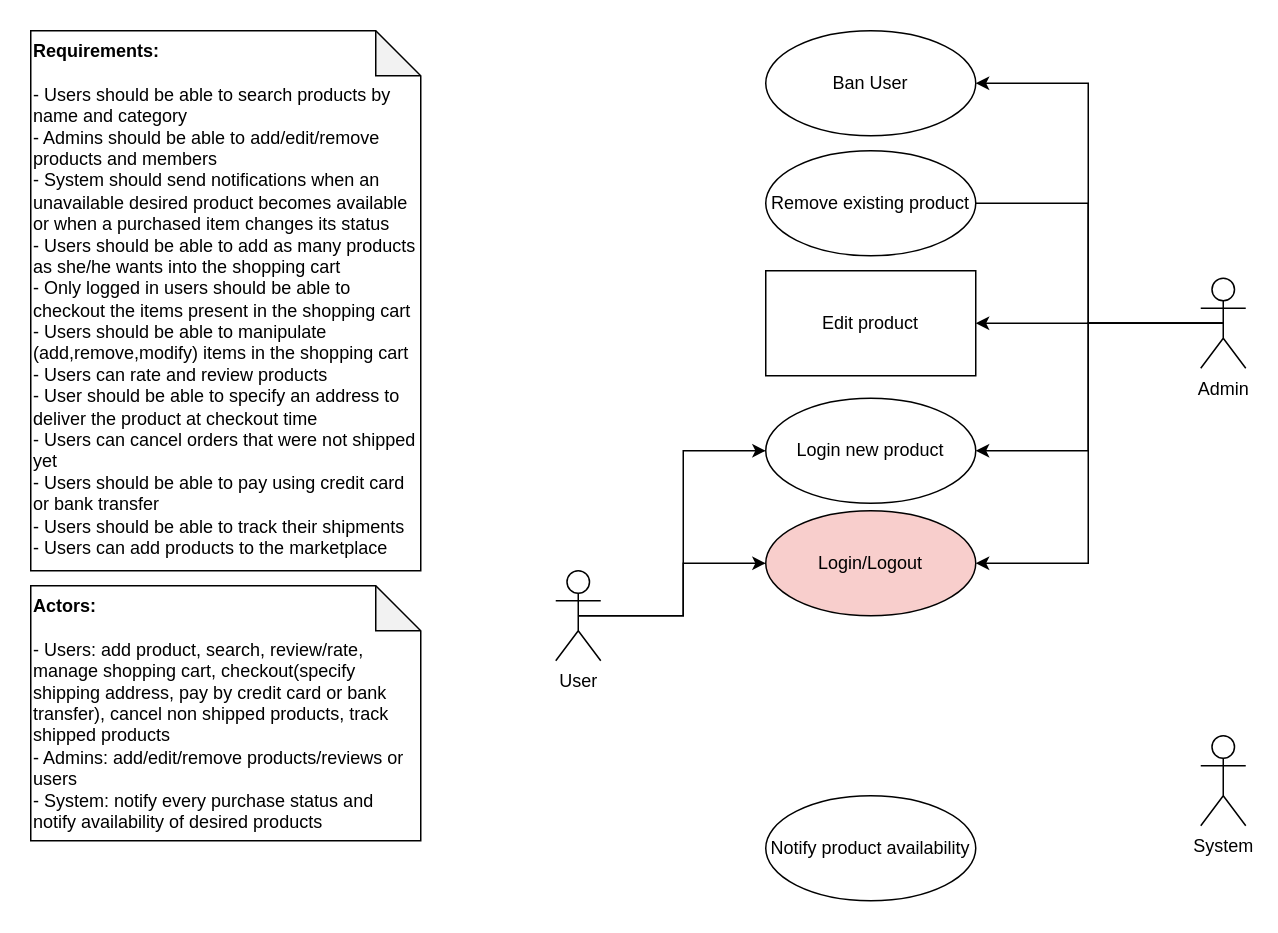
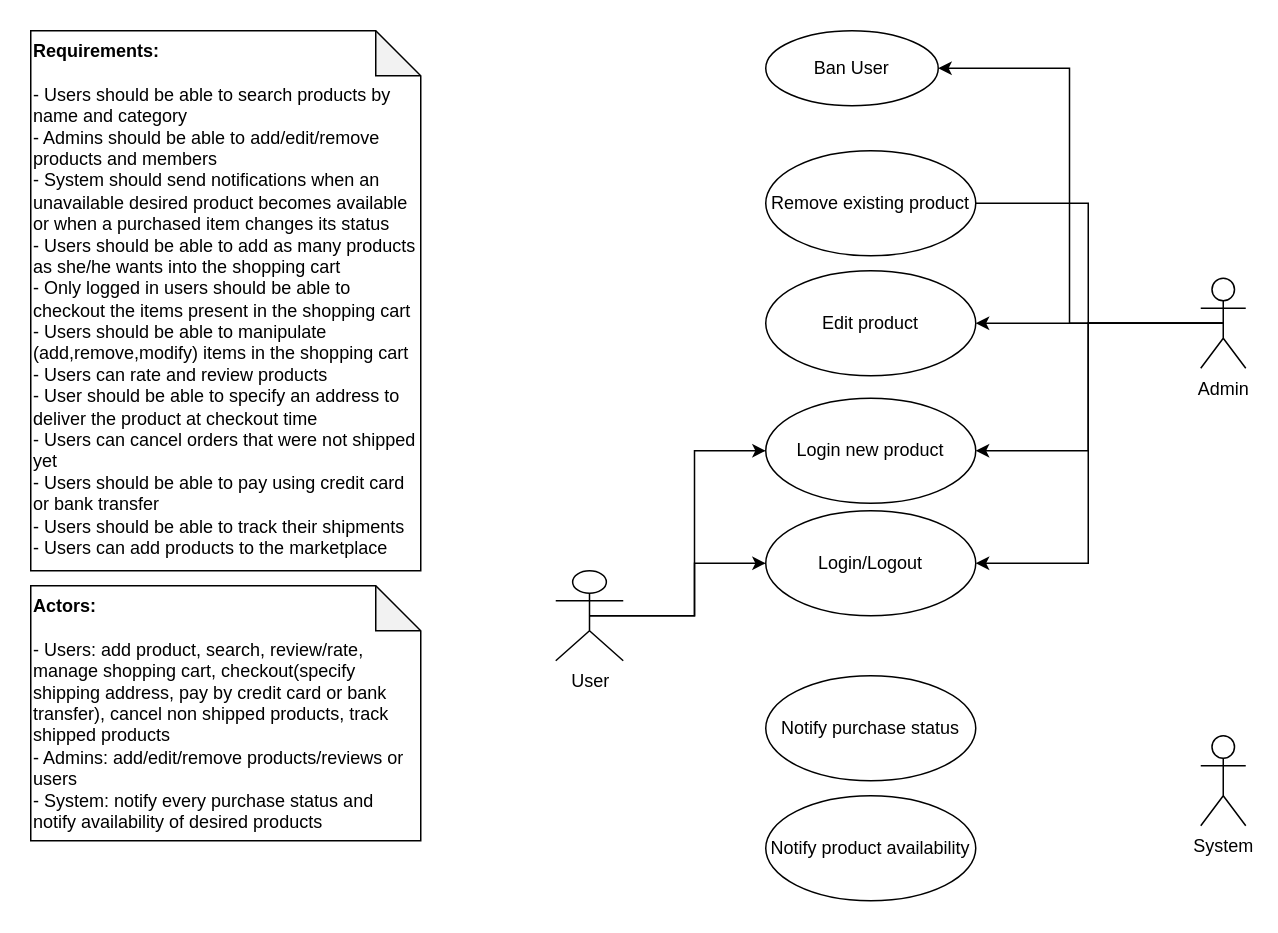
node "Ban User": size 210x105 -> 173x75
node "Edit product": shape rectangle -> ellipse
node "Login/Logout": fillcolor #f8cecc -> #ffffff
node "User": size 45x90 -> 68x90
node "Notify purchase status": added
